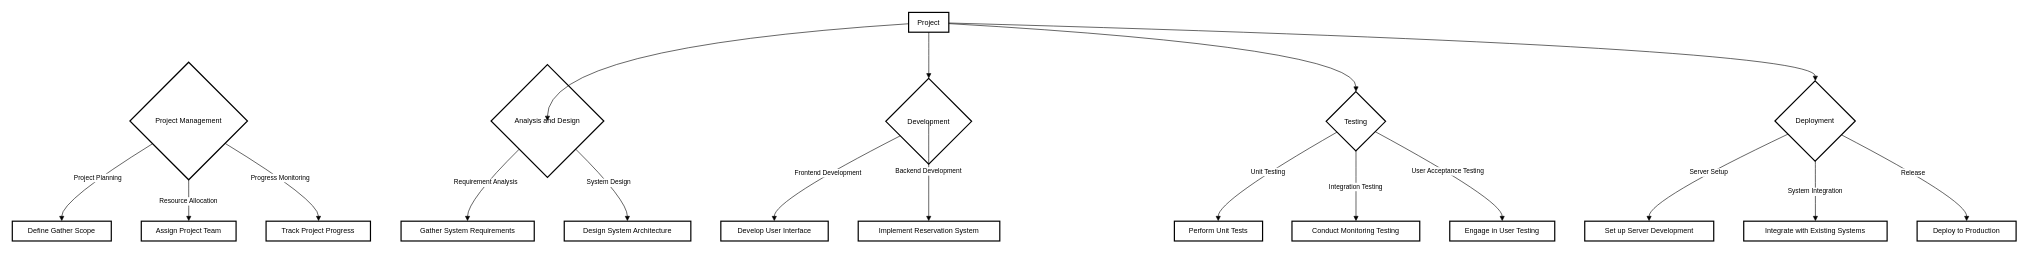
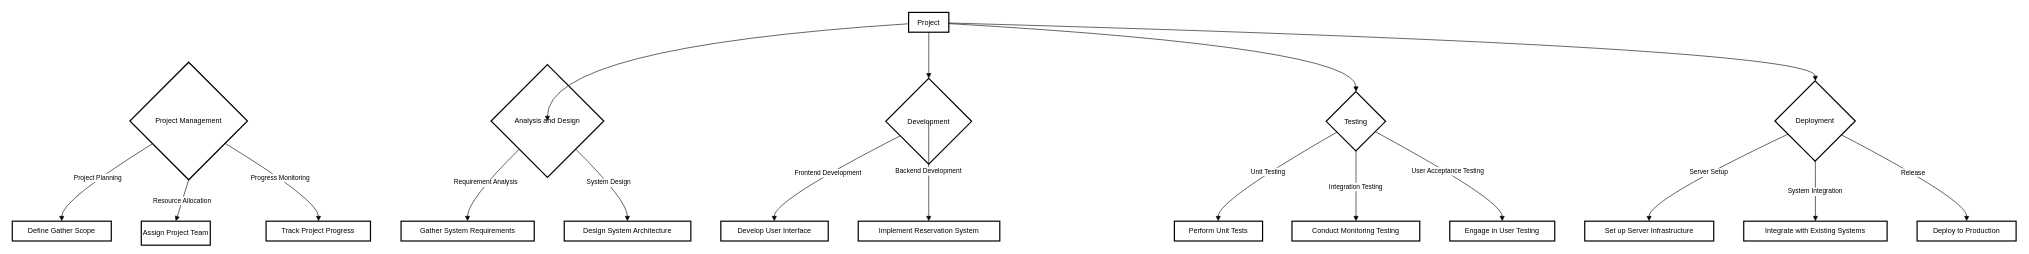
node "Assign Project Team": size 95x20 -> 69x24
node "Set up Server Development": label "Set up Server Development" -> "Set up Server Infrastructure"
